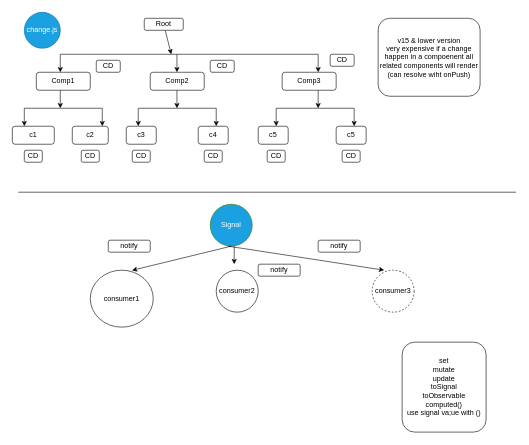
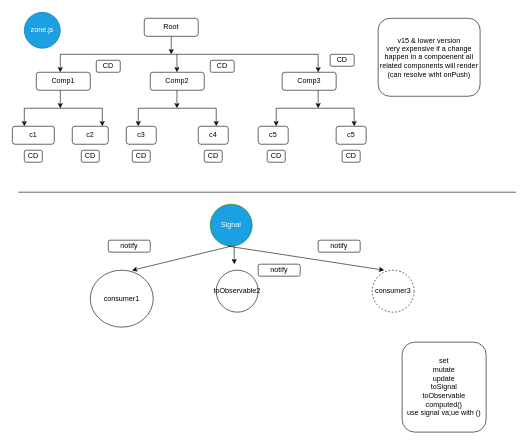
node "Root": size 39x12 -> 54x18
node "change.js": label "change.js" -> "zone.js"
node "consumer2": label "consumer2" -> "toObservable2"
